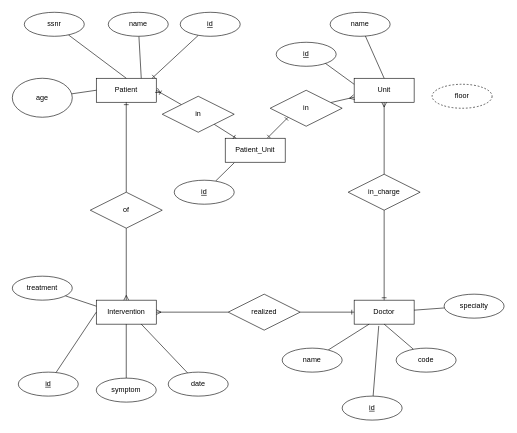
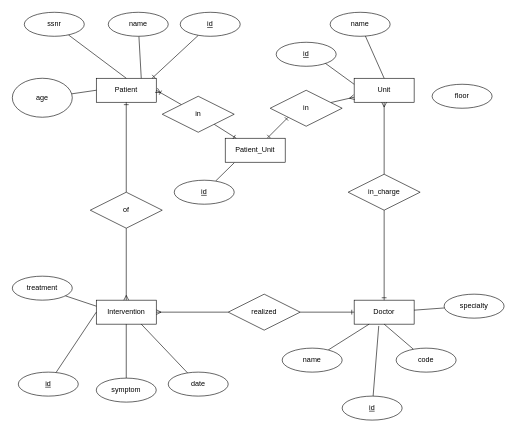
node "floor": style dashed -> solid
